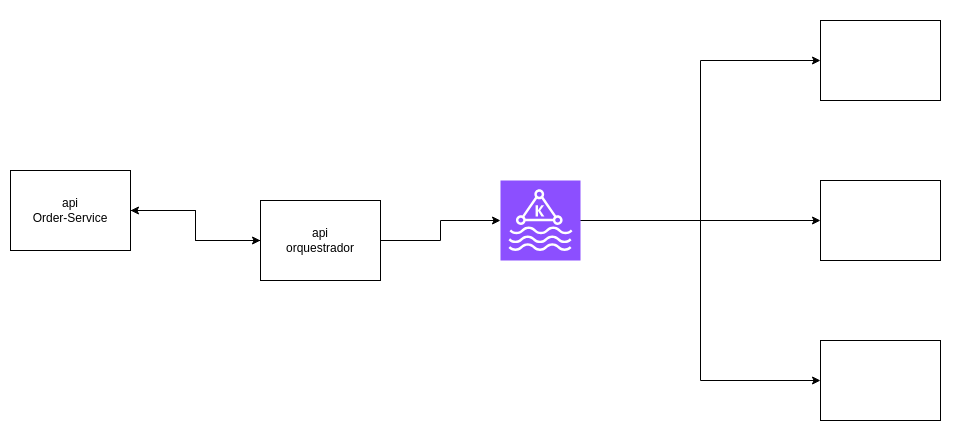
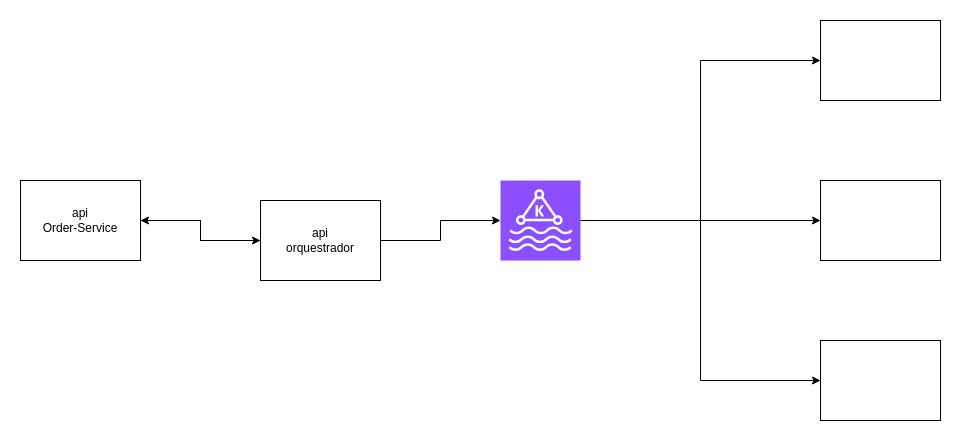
node "api Order-Service": moved (71, 211) -> (81, 221)
